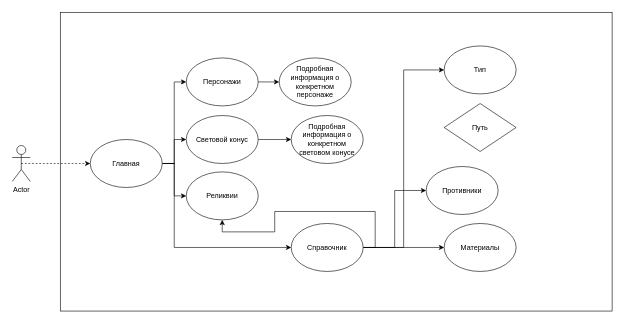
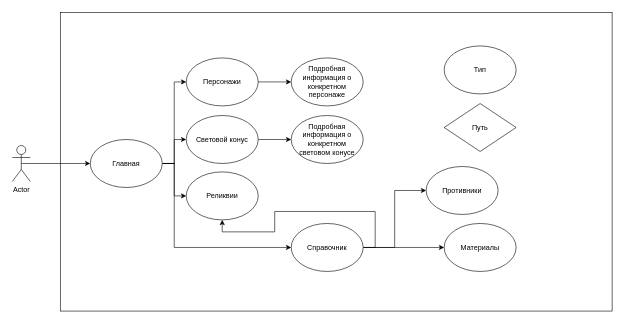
node "Подробная информация о конкретном персонаже": moved (315, 82) -> (327, 82)
edge "Справочник" -> "Тип": removed
edge "Actor" -> "Главная": style dashed -> solid
